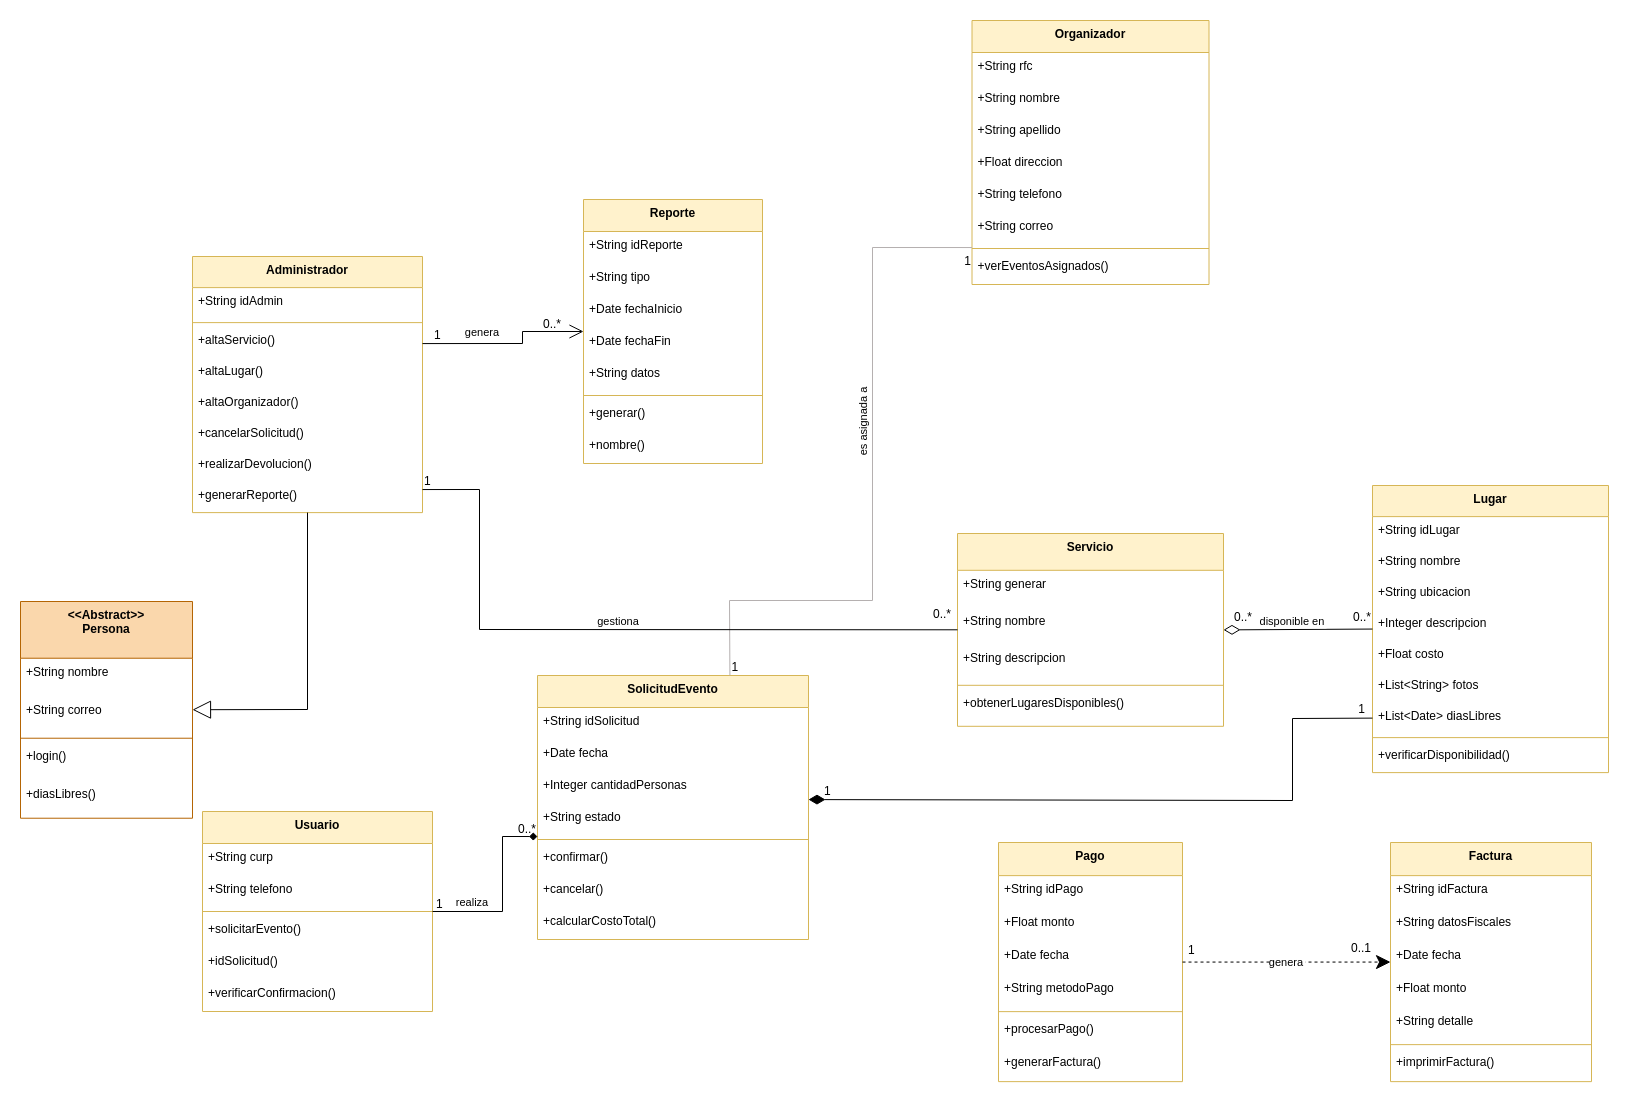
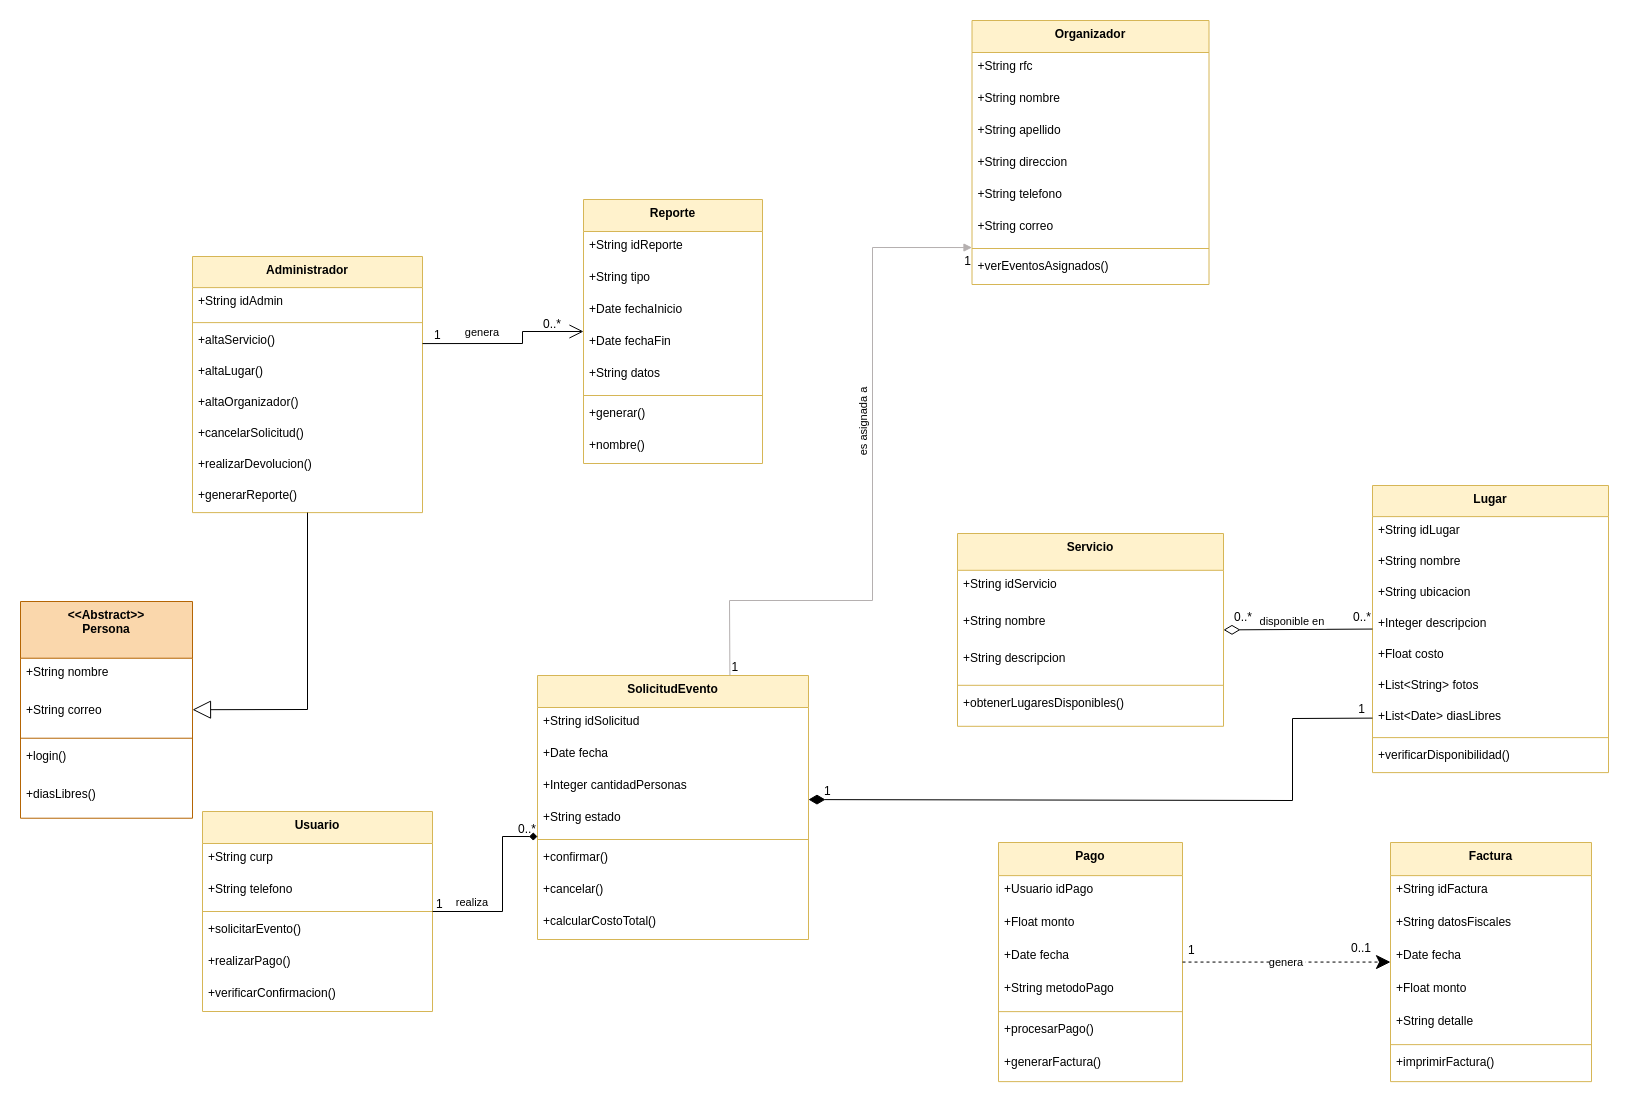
node "+Float direccion": label "+Float direccion" -> "+String direccion"
edge "Organizador" -- "SolicitudEvento": arrowhead none -> block
node "+String generar": label "+String generar" -> "+String idServicio"
edge "Administrador" -- "Servicio": removed, labels "1", "gestiona", "0..*"
node "+String idPago": label "+String idPago" -> "+Usuario idPago"
node "+idSolicitud()": label "+idSolicitud()" -> "+realizarPago()"
